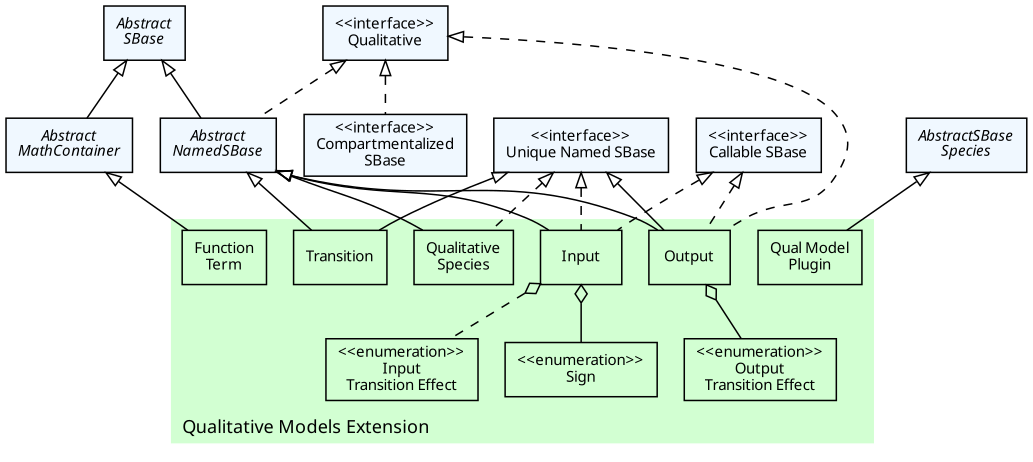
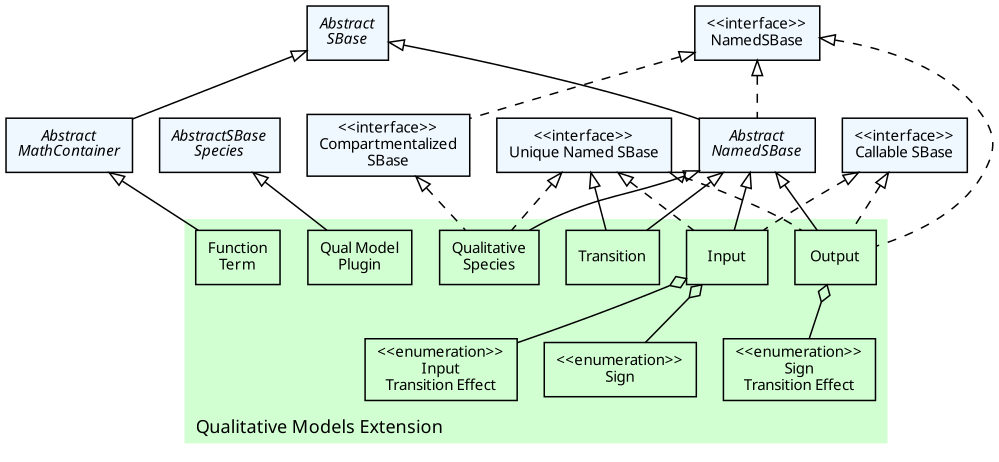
node "<<interface>> Qualitative": label "<<interface>> Qualitative" -> "<<interface>> NamedSBase"
edge "Output" -> "<<interface>> Unique Named SBase": style solid -> dashed
edge "Qualitative Species" -> "<<interface>> Compartmentalized SBase": added
edge "<<enumeration>> Input Transition Effect" -> "Input": style dashed -> solid
node "<<enumeration>> Output Transition Effect": label "<<enumeration>> Output Transition Effect" -> "<<enumeration>> Sign Transition Effect"
